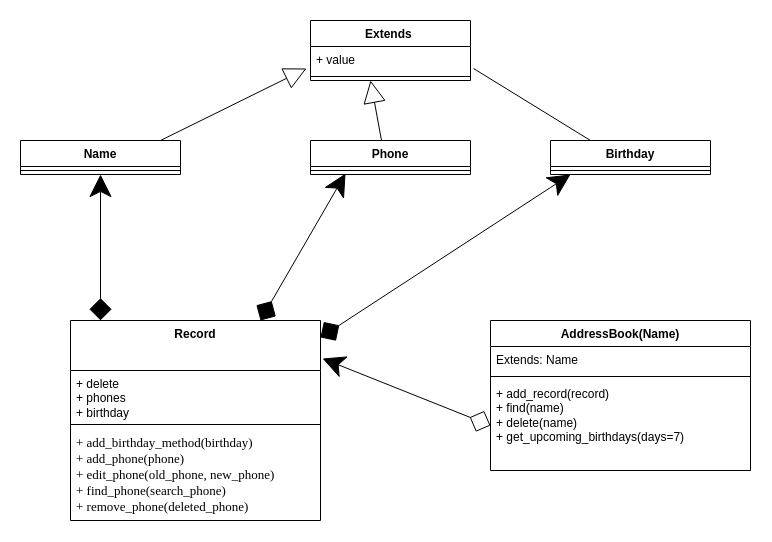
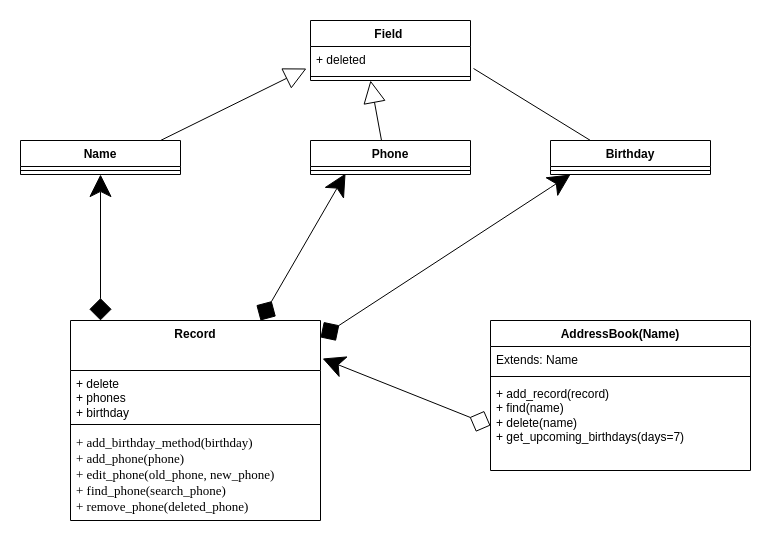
node "Extends": label "Extends" -> "Field"
node "+ value": label "+ value" -> "+ deleted"
